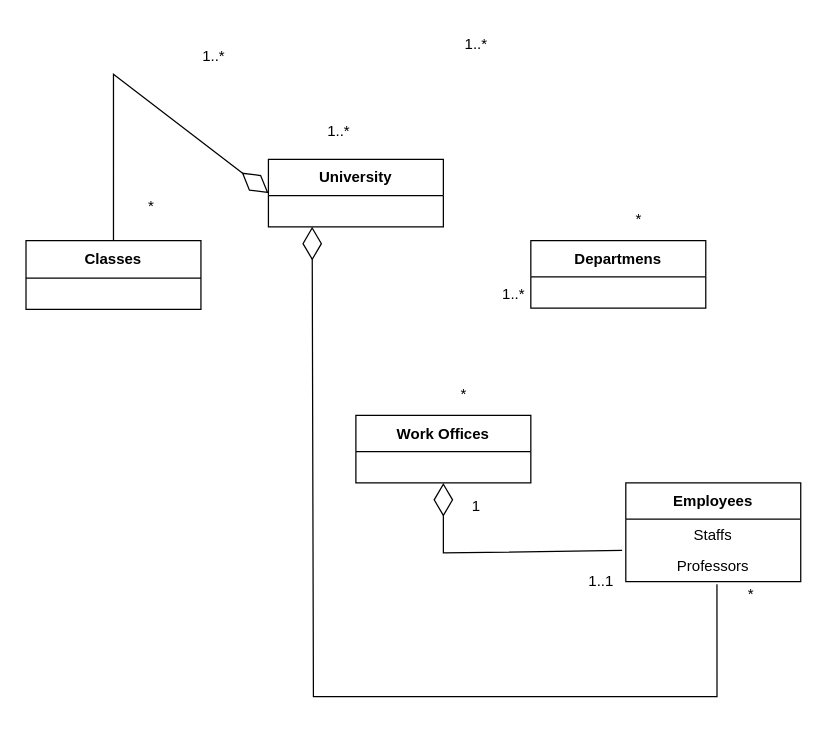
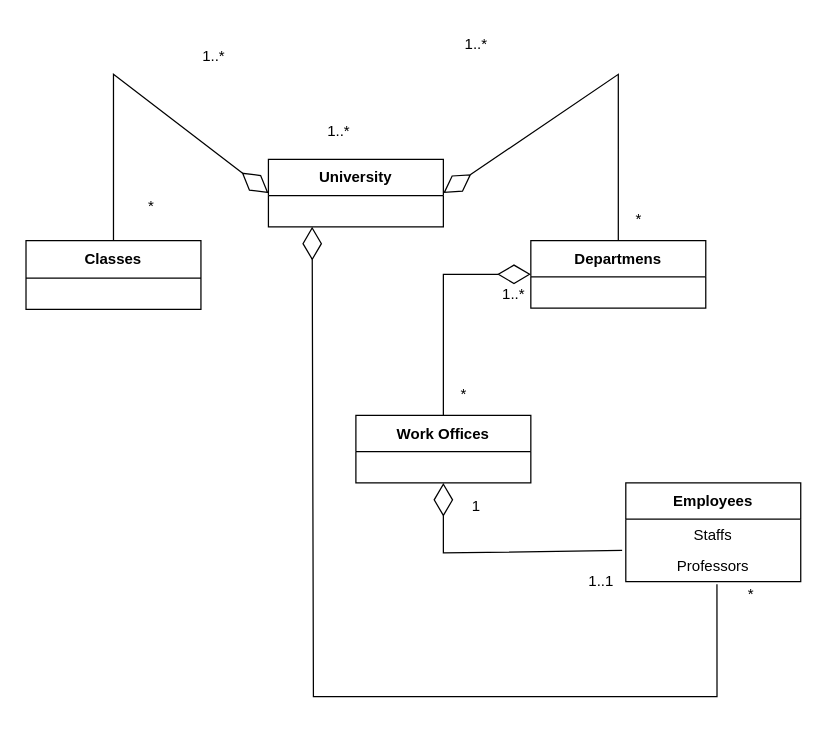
edge "Departmens" -> "University": added
edge "Work Offices" -> "Departmens": added
